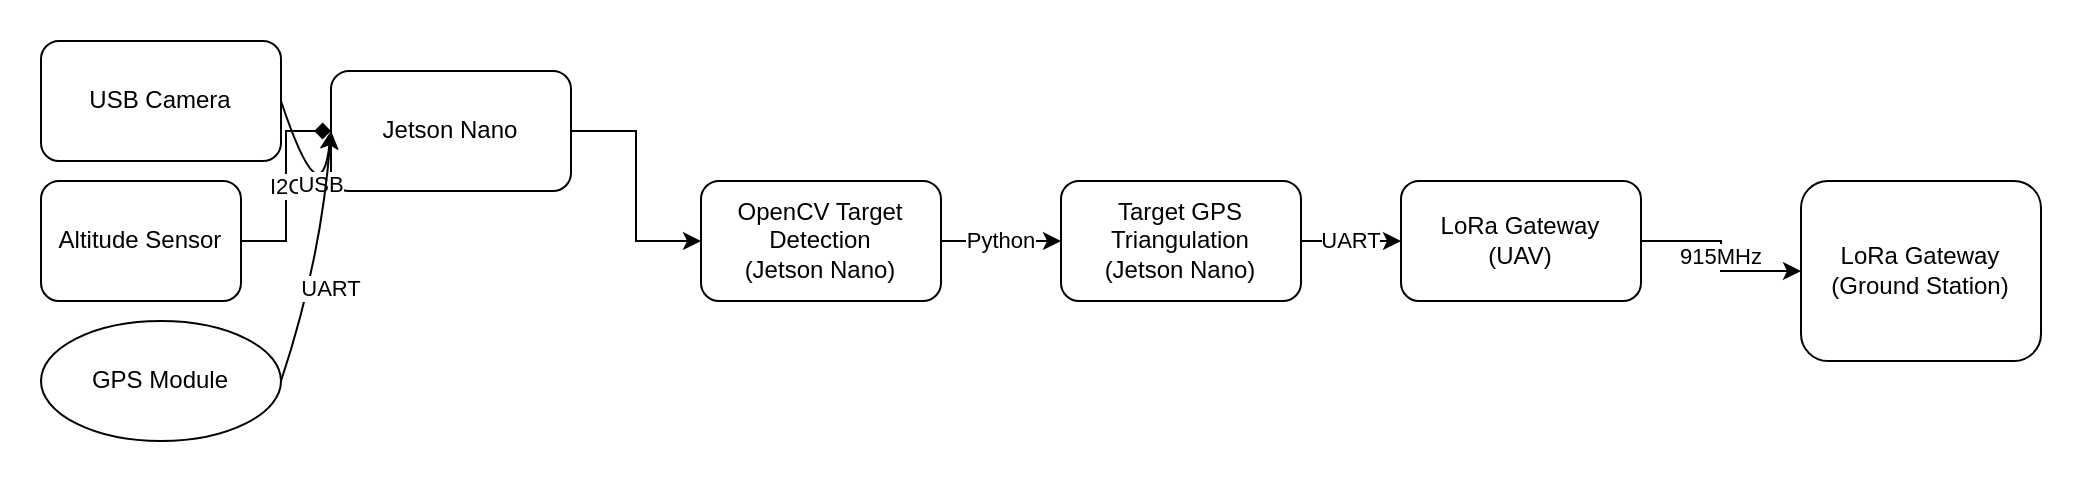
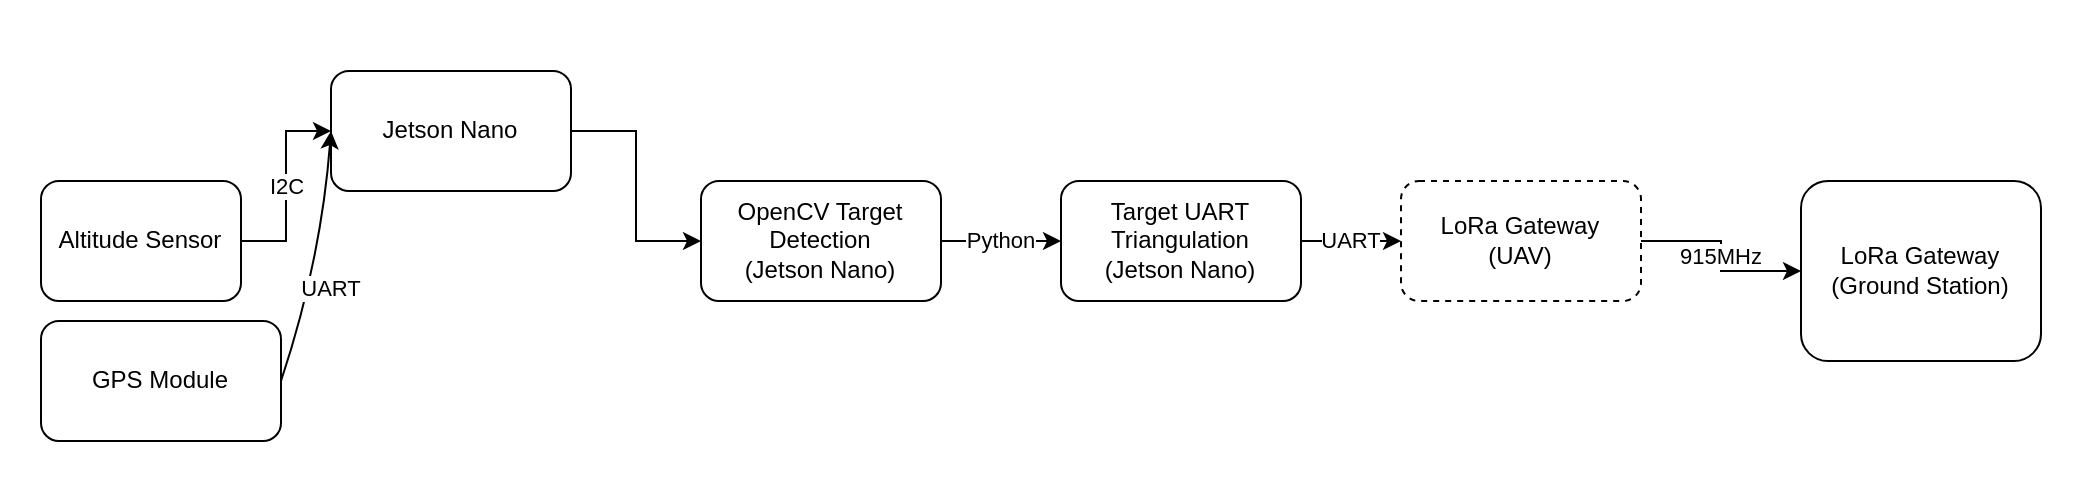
node "USB Camera": removed
edge "Altitude Sensor" -> "Jetson Nano": arrowhead diamond -> classic
edge "USB Camera" -> "Jetson Nano": removed, label "USB"
node "Target GPS Triangulation (Jetson Nano)": label "Target GPS Triangulation (Jetson Nano)" -> "Target UART Triangulation (Jetson Nano)"
node "LoRa Gateway (UAV)": style solid -> dashed
node "GPS Module": shape ellipse -> rounded rectangle
